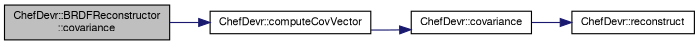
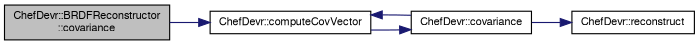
edge "ChefDevr::covariance" -> "ChefDevr::computeCovVector": added
